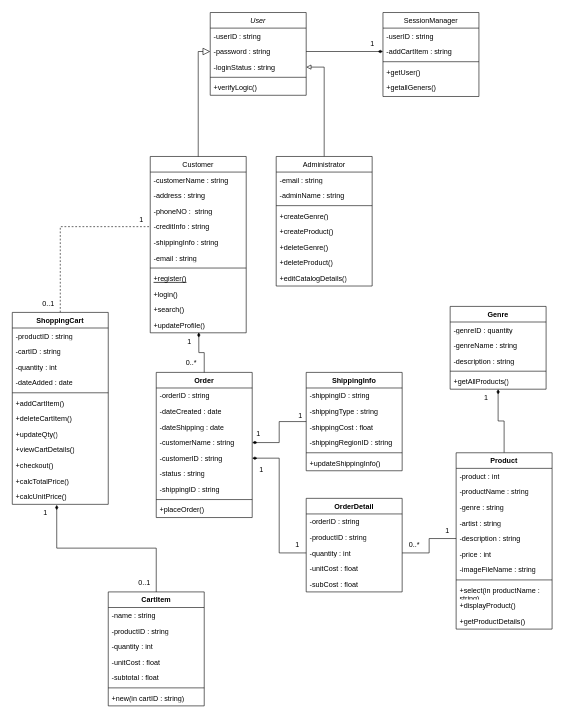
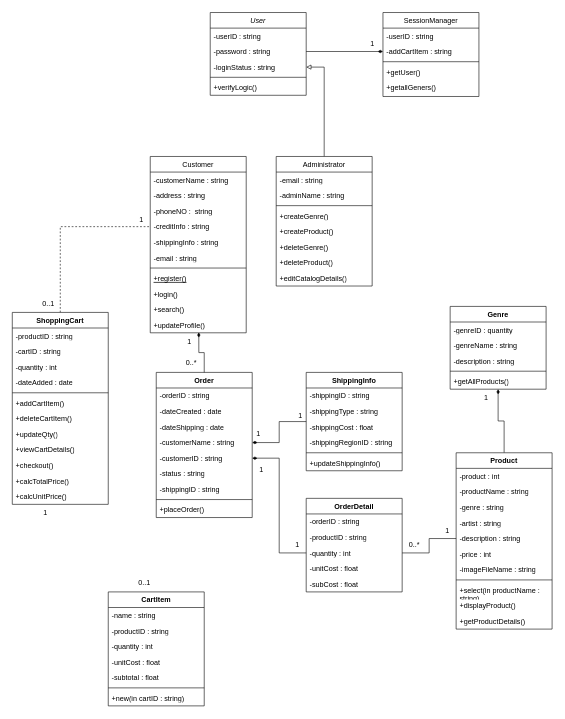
edge "Customer" -> "-password : string": removed
edge "CartItem" -> "+calcUnitPrice()": removed
